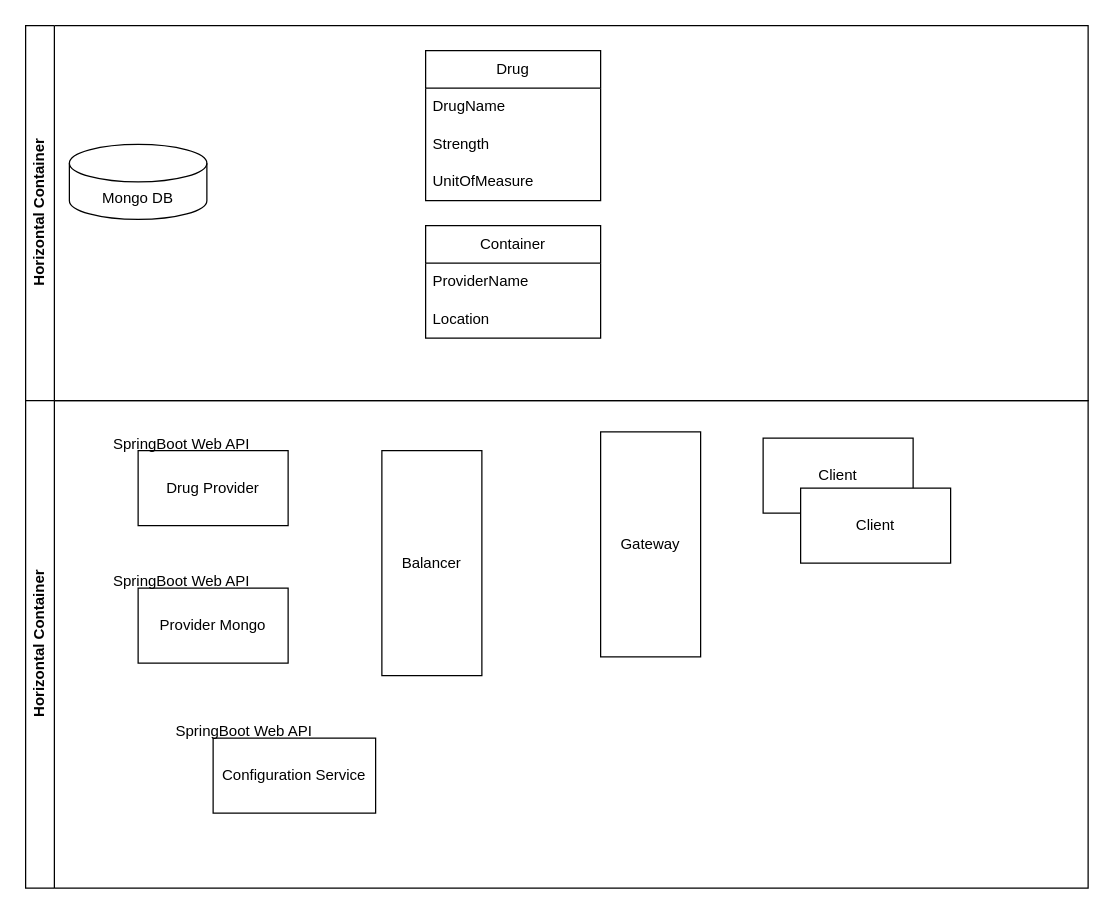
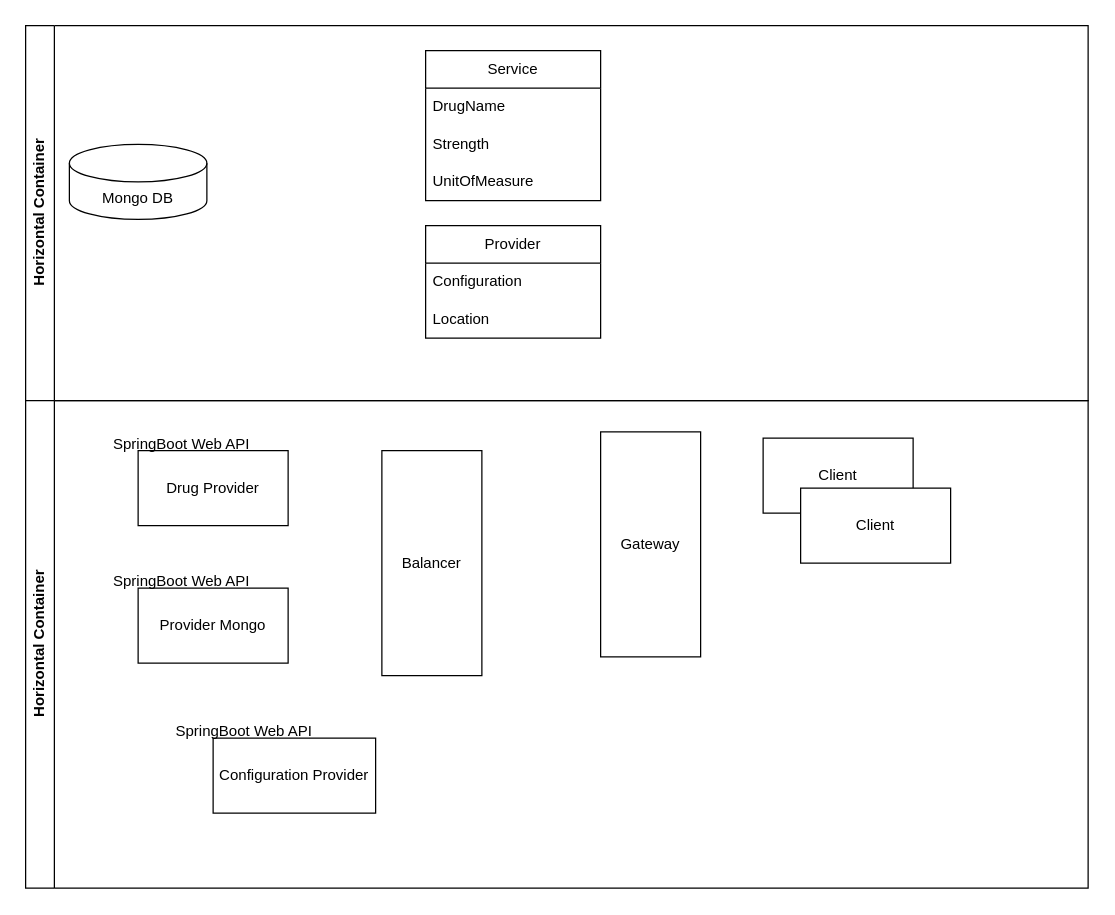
node "Drug": label "Drug" -> "Service"
node "Container": label "Container" -> "Provider"
node "ProviderName": label "ProviderName" -> "Configuration"
node "Configuration Service": label "Configuration Service" -> "Configuration Provider"
